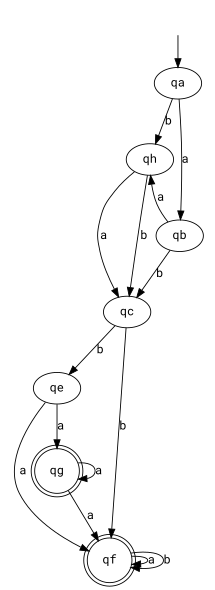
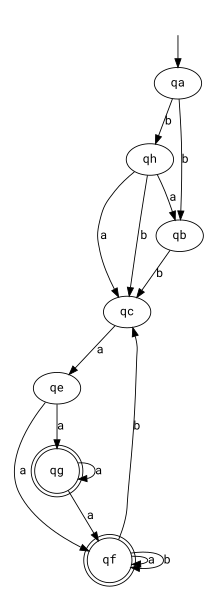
edge "qa" -> "qb": label "a" -> "b"
edge "qb" -> "qh": reversed
edge "qc" -> "qe": label "b" -> "a"
edge "qc" -> "qf": reversed
